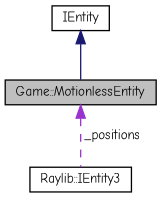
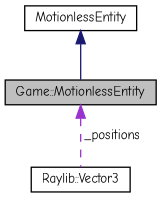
node "IEntity": label "IEntity" -> "MotionlessEntity"
node "Raylib::IEntity3": label "Raylib::IEntity3" -> "Raylib::Vector3"
